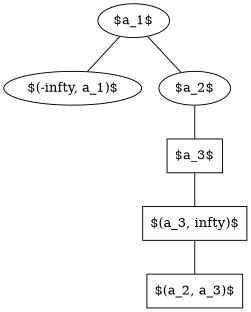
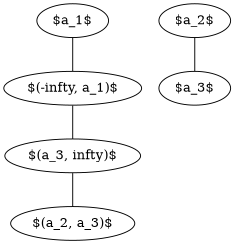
edge "$a_1$" -- "$a_2$": removed
node "$a_3$": shape box -> ellipse
edge "$a_3$" -- "$(a_3, infty)$": now "$(-infty, a_1)$" -- "$(a_3, infty)$"
node "$(a_3, infty)$": shape box -> ellipse
node "$(a_2, a_3)$": shape box -> ellipse
